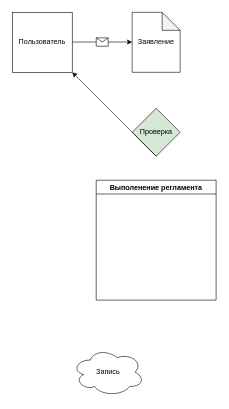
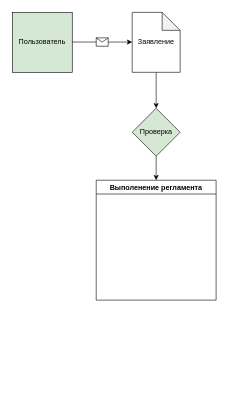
node "Пользователь": fillcolor #ffffff -> #d5e8d4
edge "Заявление" -> "Проверка": added
edge "Проверка" -> "Пользователь": now "Проверка" -> "Выполенение регламента"
node "Запись": removed
